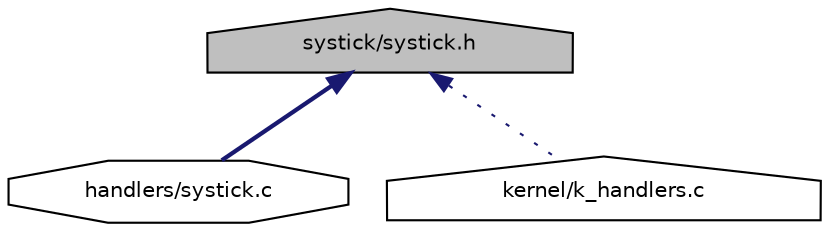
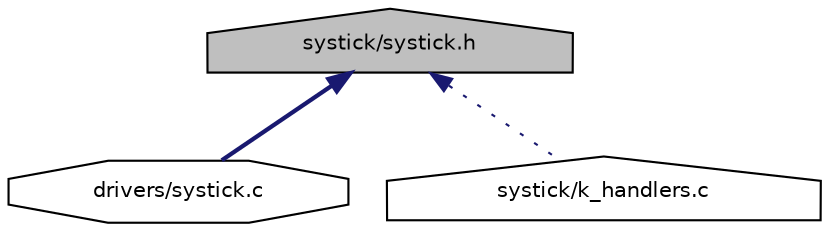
node "handlers/systick.c": label "handlers/systick.c" -> "drivers/systick.c"
node "kernel/k_handlers.c": label "kernel/k_handlers.c" -> "systick/k_handlers.c"
